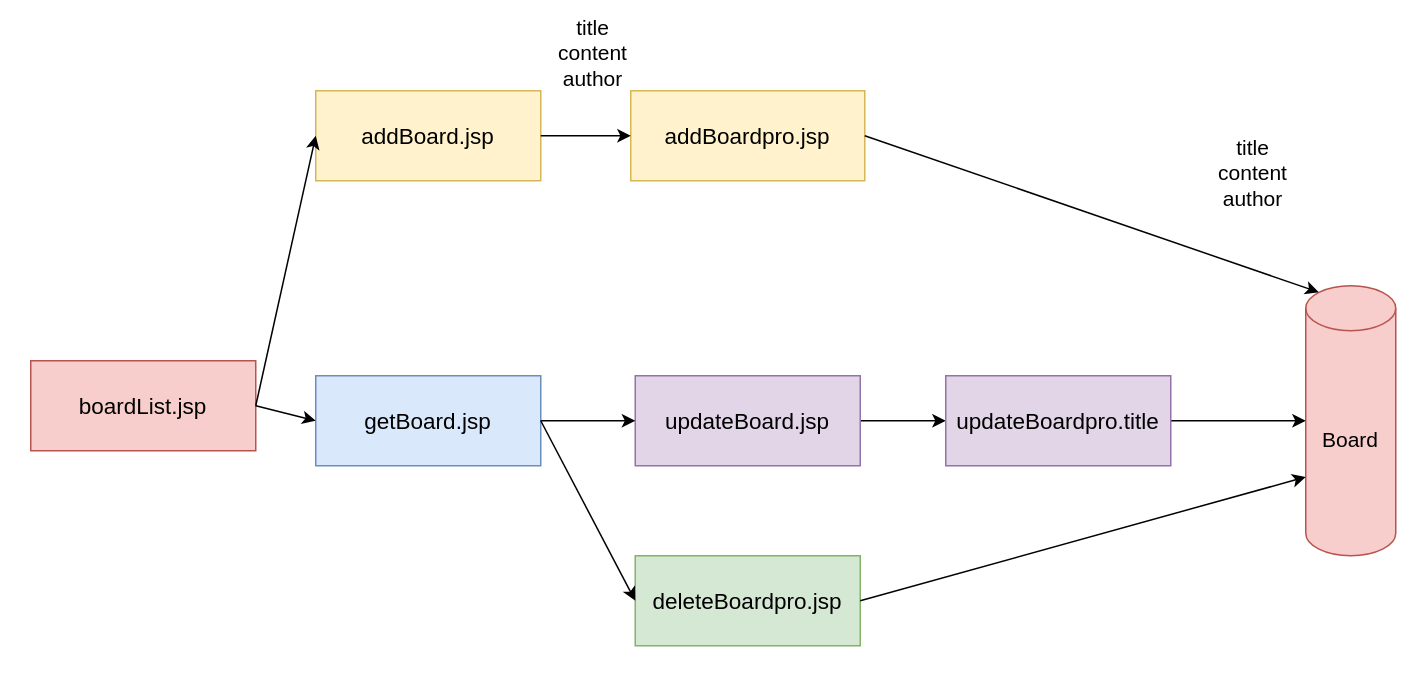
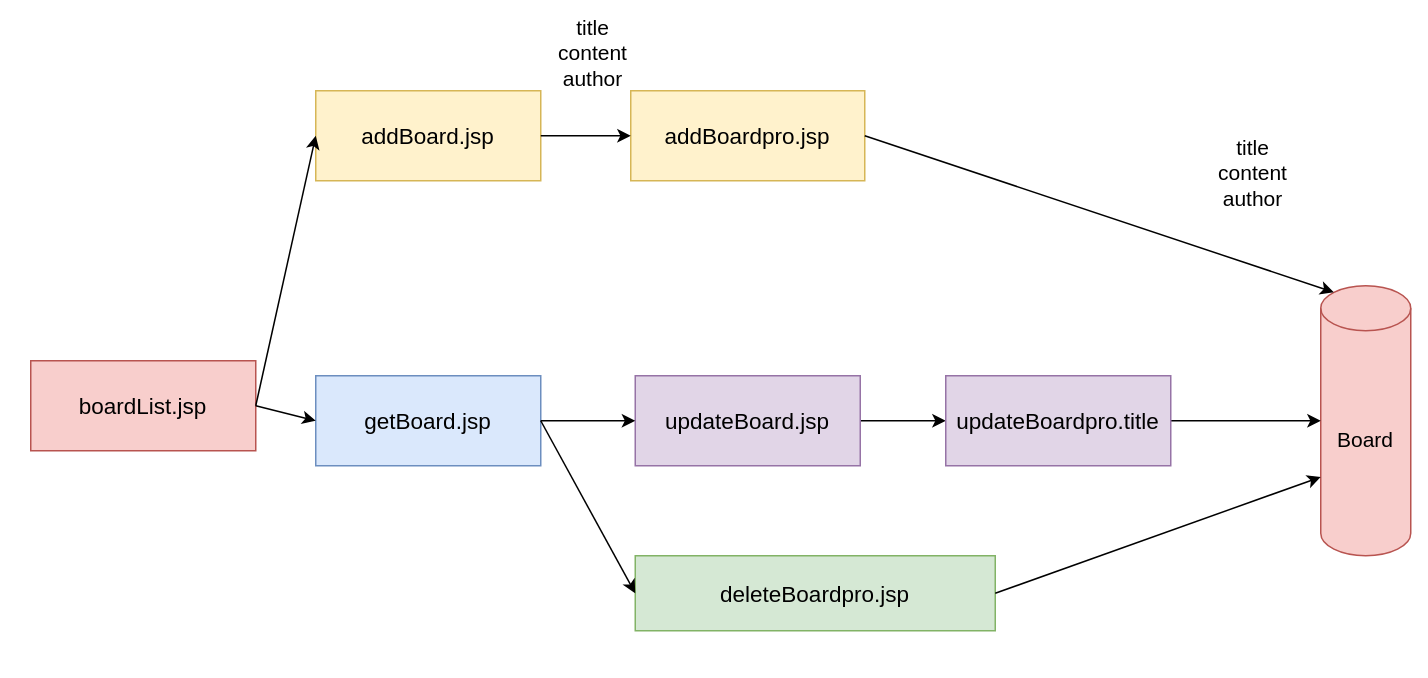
node "Board": moved (1351, 421) -> (1366, 421)
node "deleteBoardpro.jsp": size 225x90 -> 360x75
